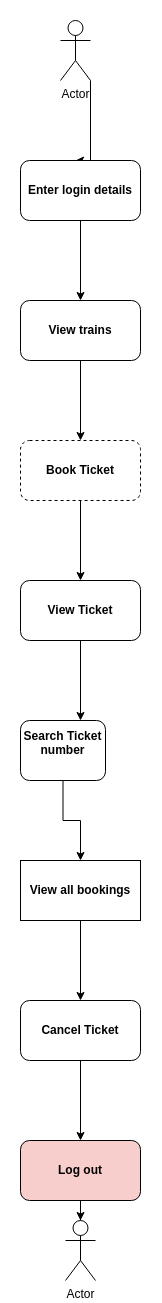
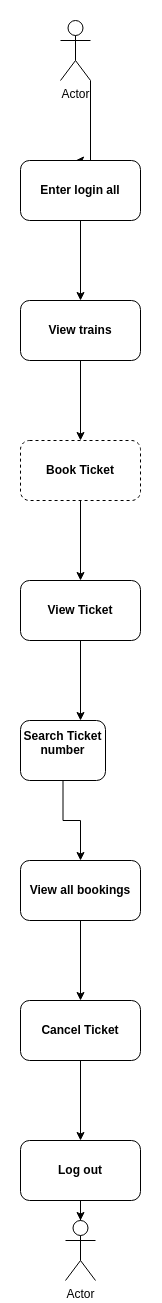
node "Enter login details": label "Enter login details" -> "Enter login all"
node "View all bookings": shape rectangle -> rounded rectangle
node "Log out": fillcolor #f8cecc -> #ffffff
